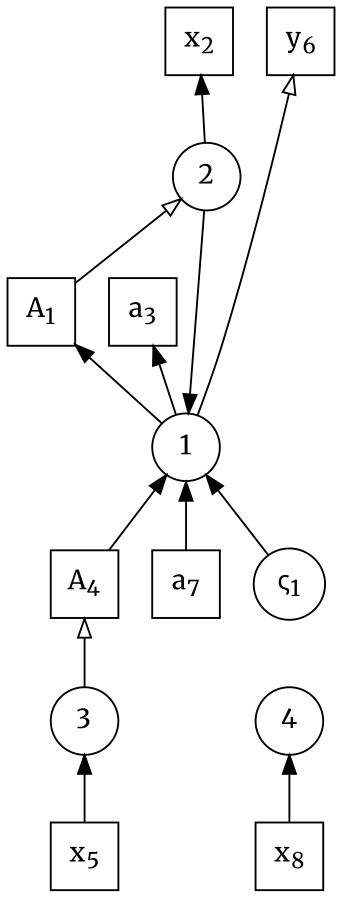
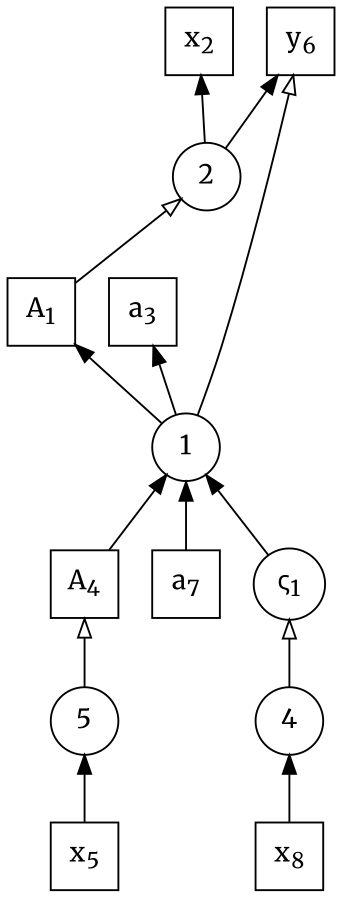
edge "2" -> "1": now "2" -> "y"
edge "4" -> "ς": added
node "3": label "3" -> "5"
